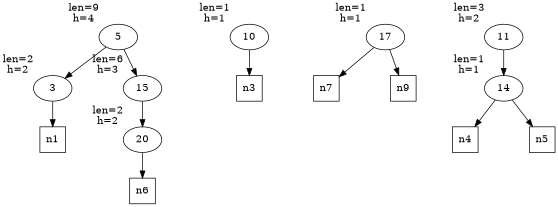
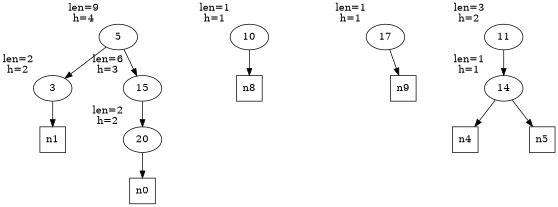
node "n3": label "n3" -> "n8"
node "n7": removed
node "n6": label "n6" -> "n0"
